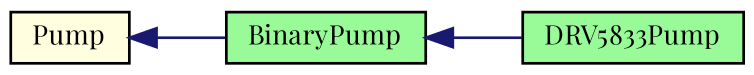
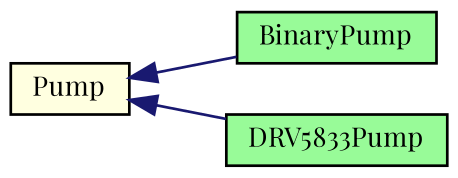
edge "DRV5833Pump" -> "BinaryPump": now "DRV5833Pump" -> "Pump"
